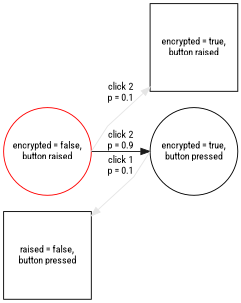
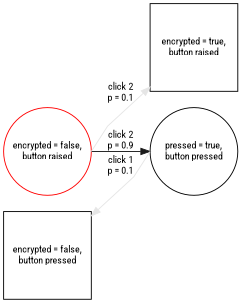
node "encrypted = true, button pressed": label "encrypted = true, button pressed" -> "pressed = true, button pressed"
node "raised = false, button pressed": label "raised = false, button pressed" -> "encrypted = false, button pressed"
